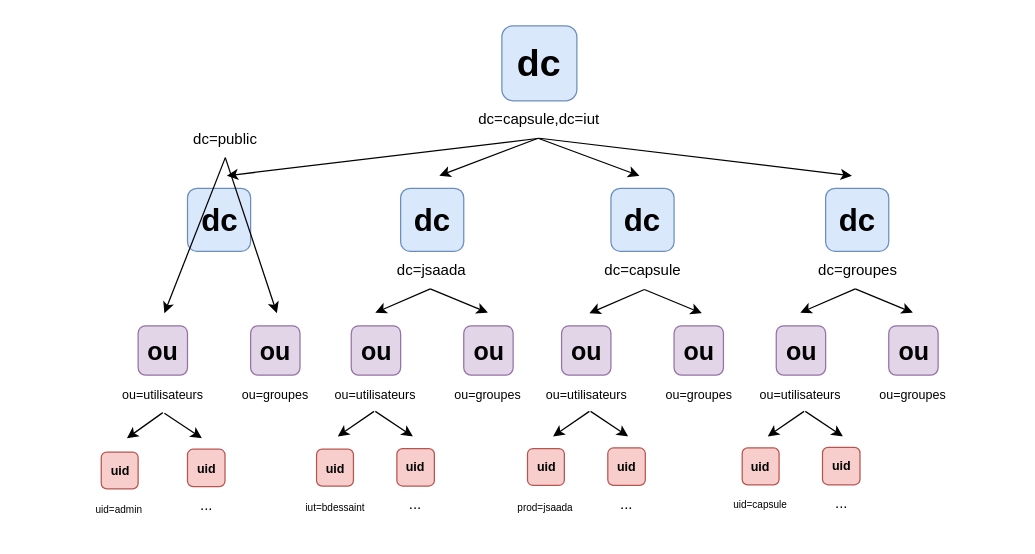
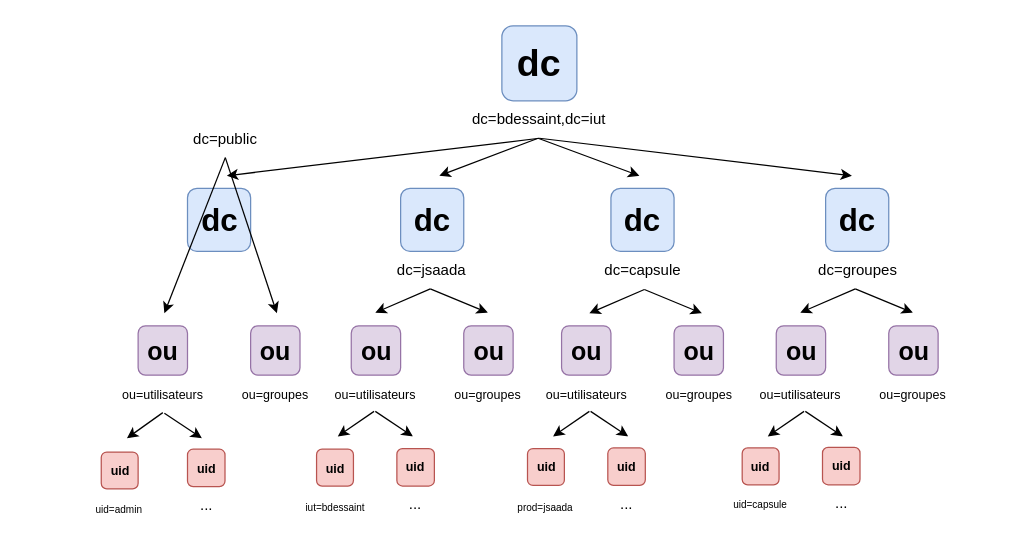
node "dc=capsule,dc=iut": label "dc=capsule,dc=iut" -> "dc=bdessaint,dc=iut"
